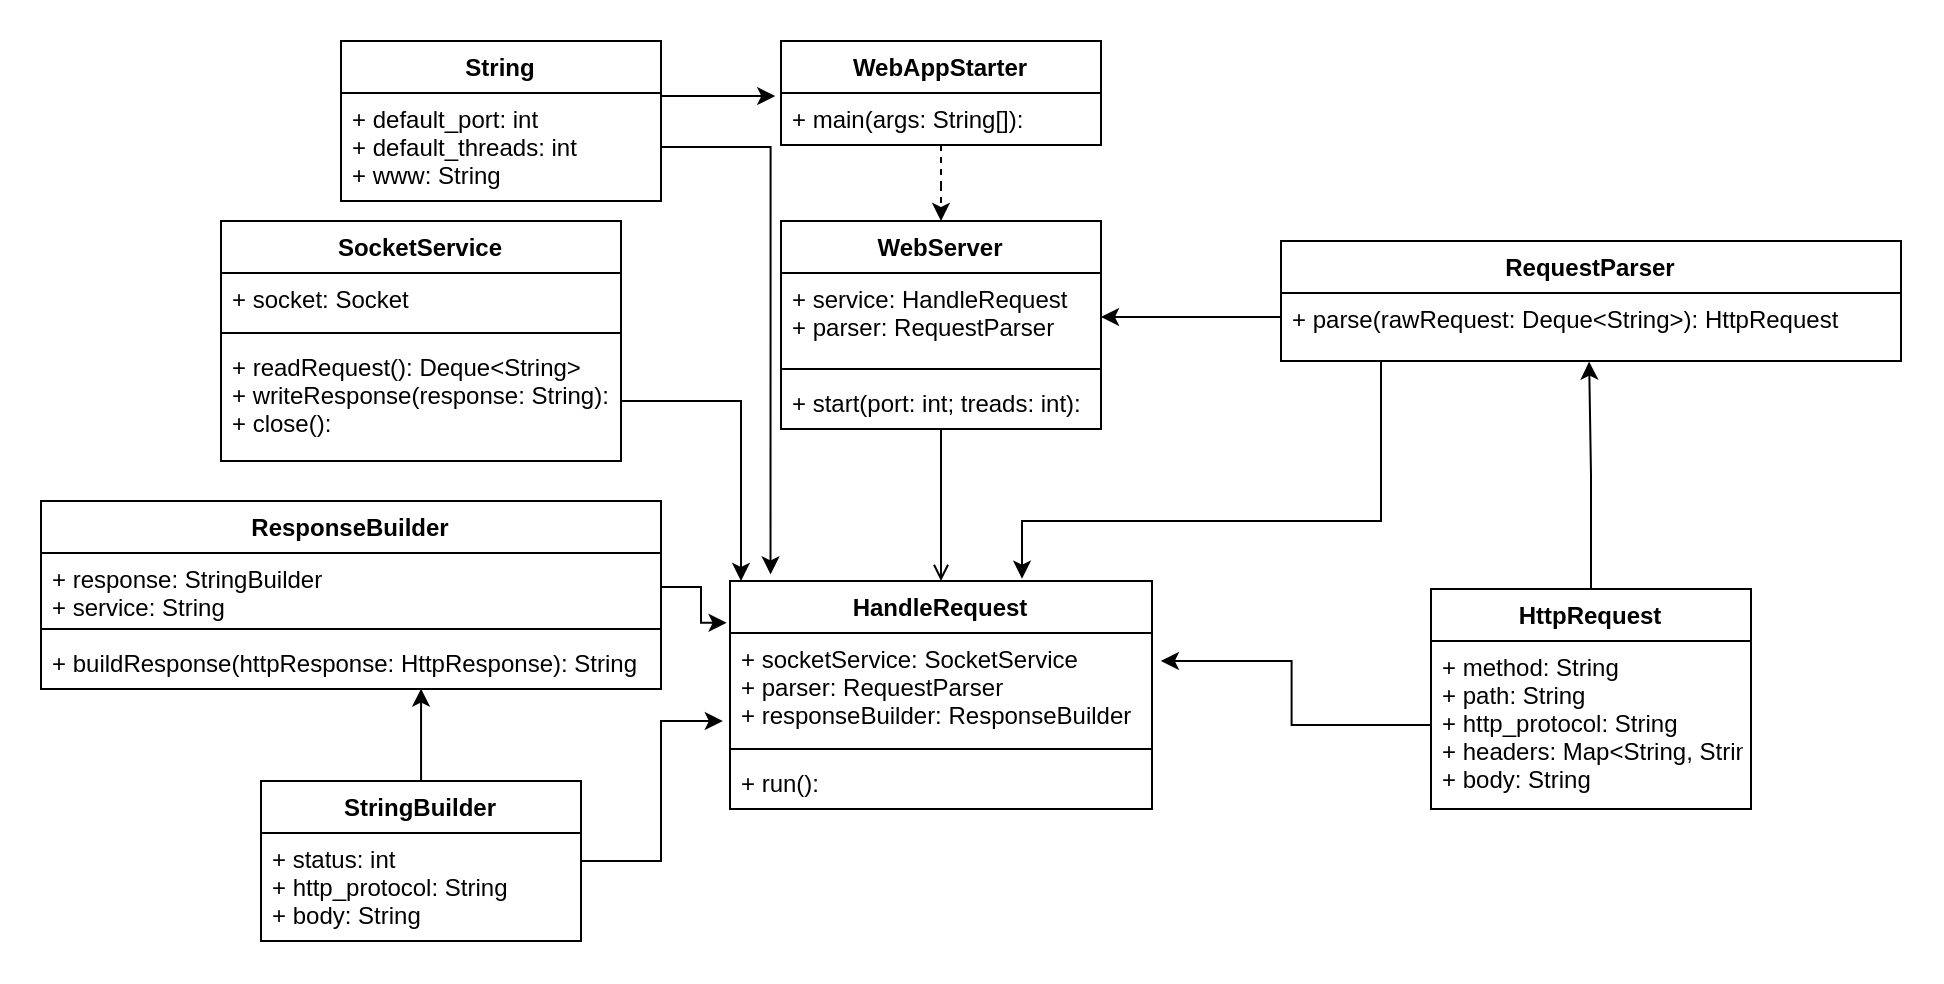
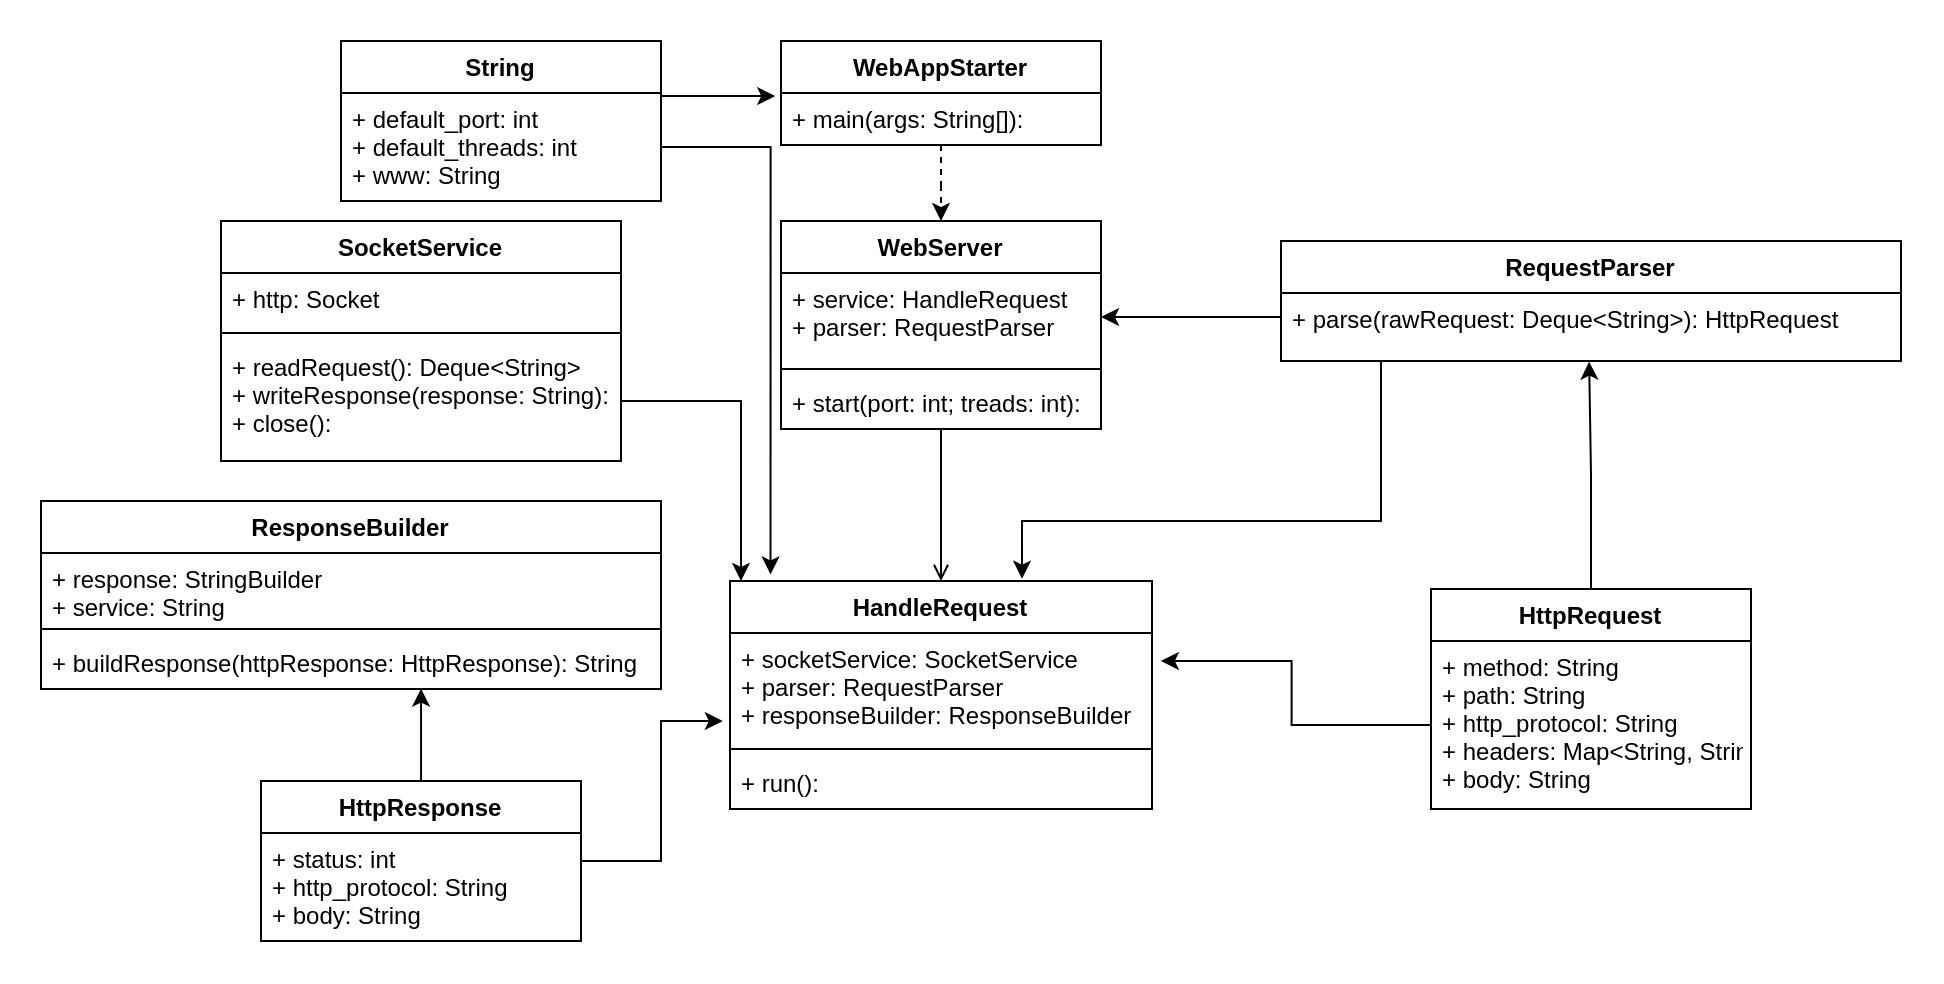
node "+ socket: Socket": label "+ socket: Socket" -> "+ http: Socket"
edge "+ response: StringBuilder + service: String" -> "HandleRequest": removed
node "StringBuilder": label "StringBuilder" -> "HttpResponse"
